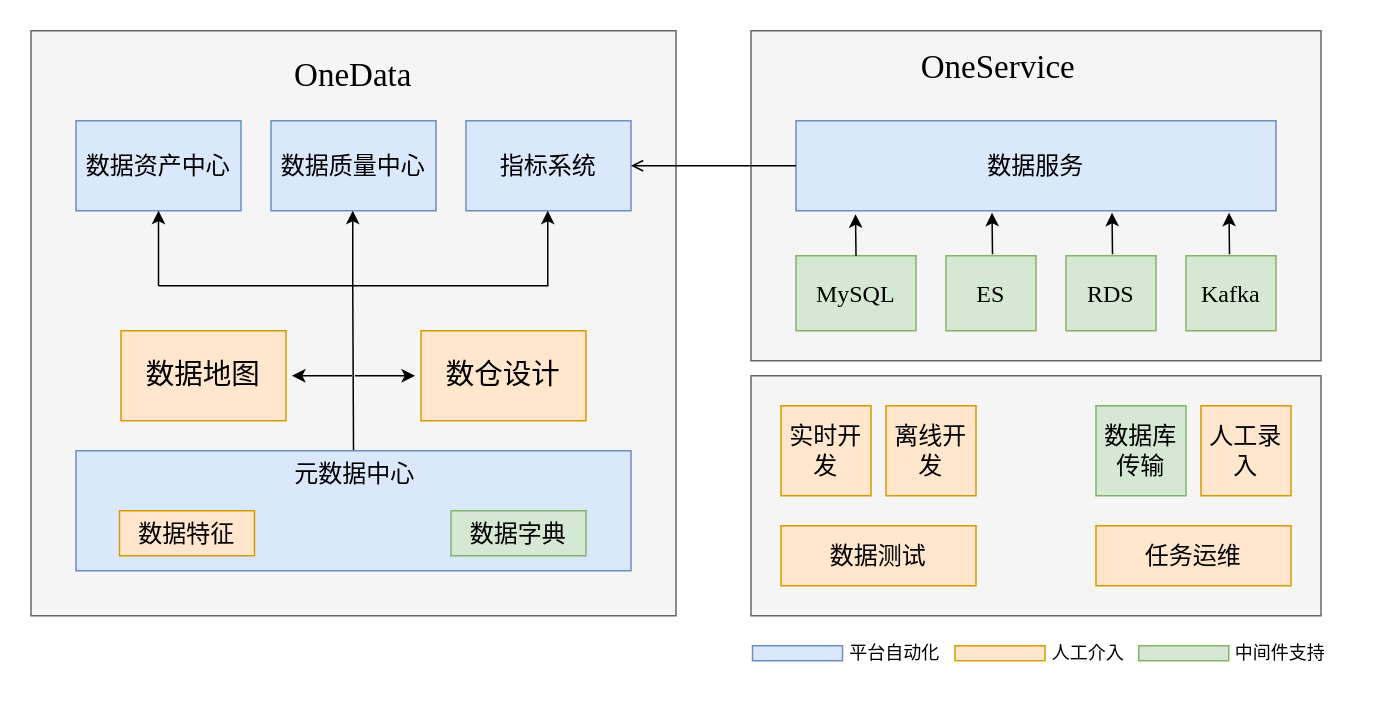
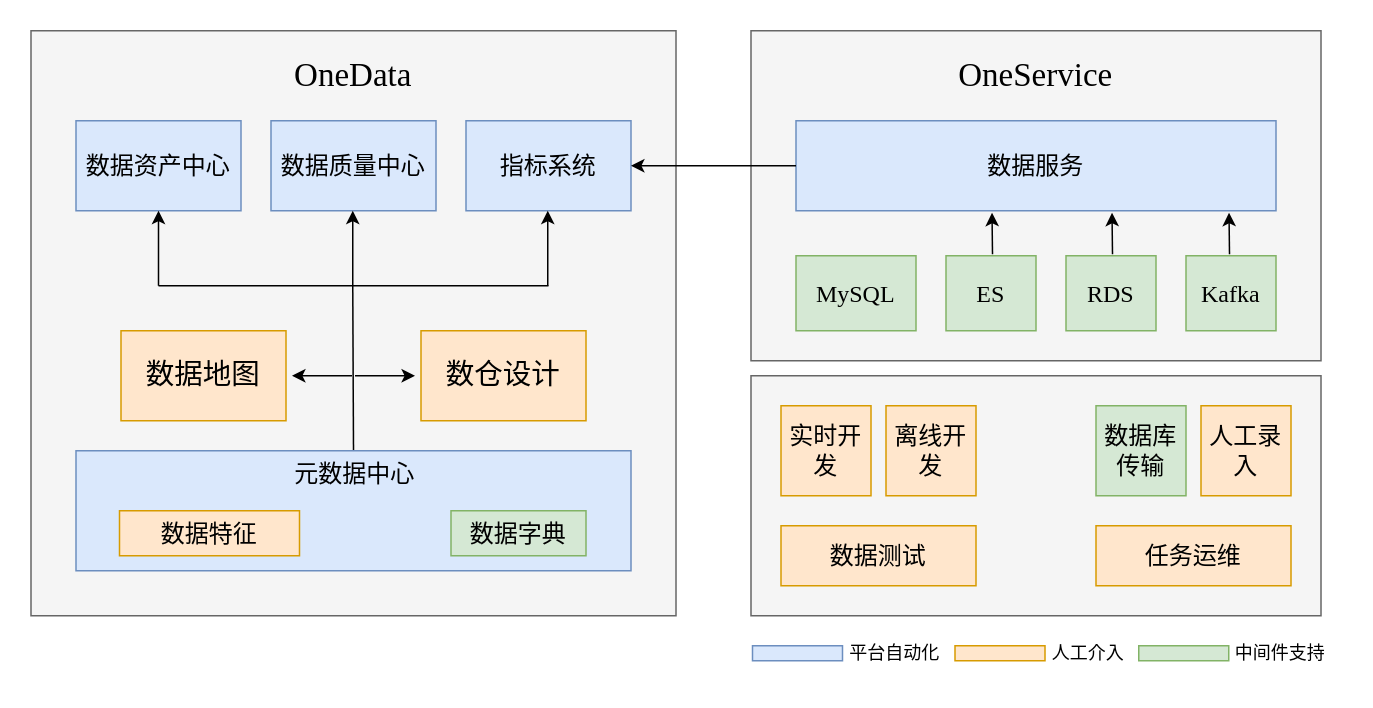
node "OneService": moved (998, 68) -> (1036, 76)
edge "数据服务" -> "指标系统": arrowhead open -> classic
edge "MySQL" -> "数据服务": removed
node "数据特征": size 135x45 -> 180x45
